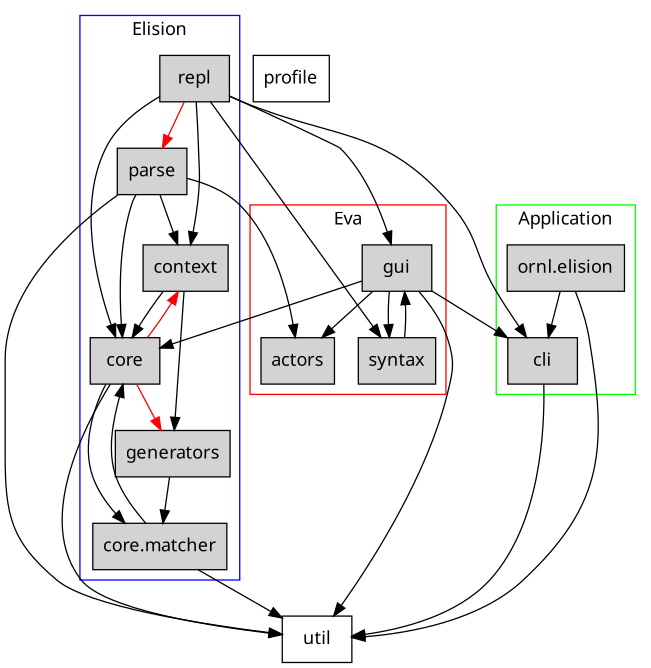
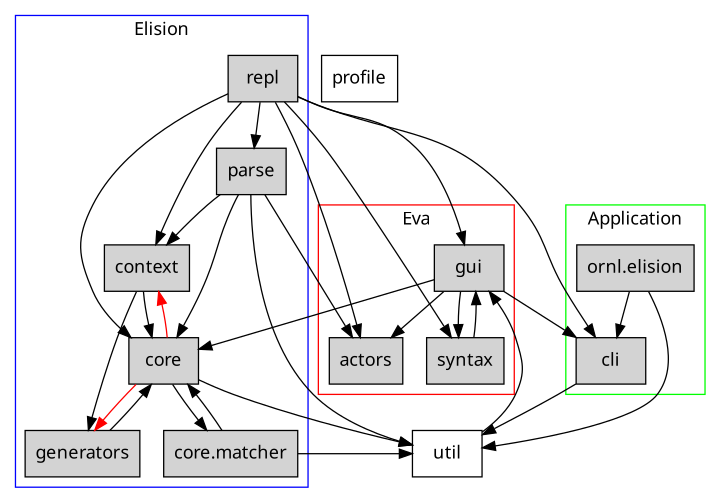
edge "repl" -> "parse": color red -> black
edge "repl" -> "actors": added
edge "gui" -> "util": reversed
edge "generators" -> "core.matcher": now "generators" -> "core"
